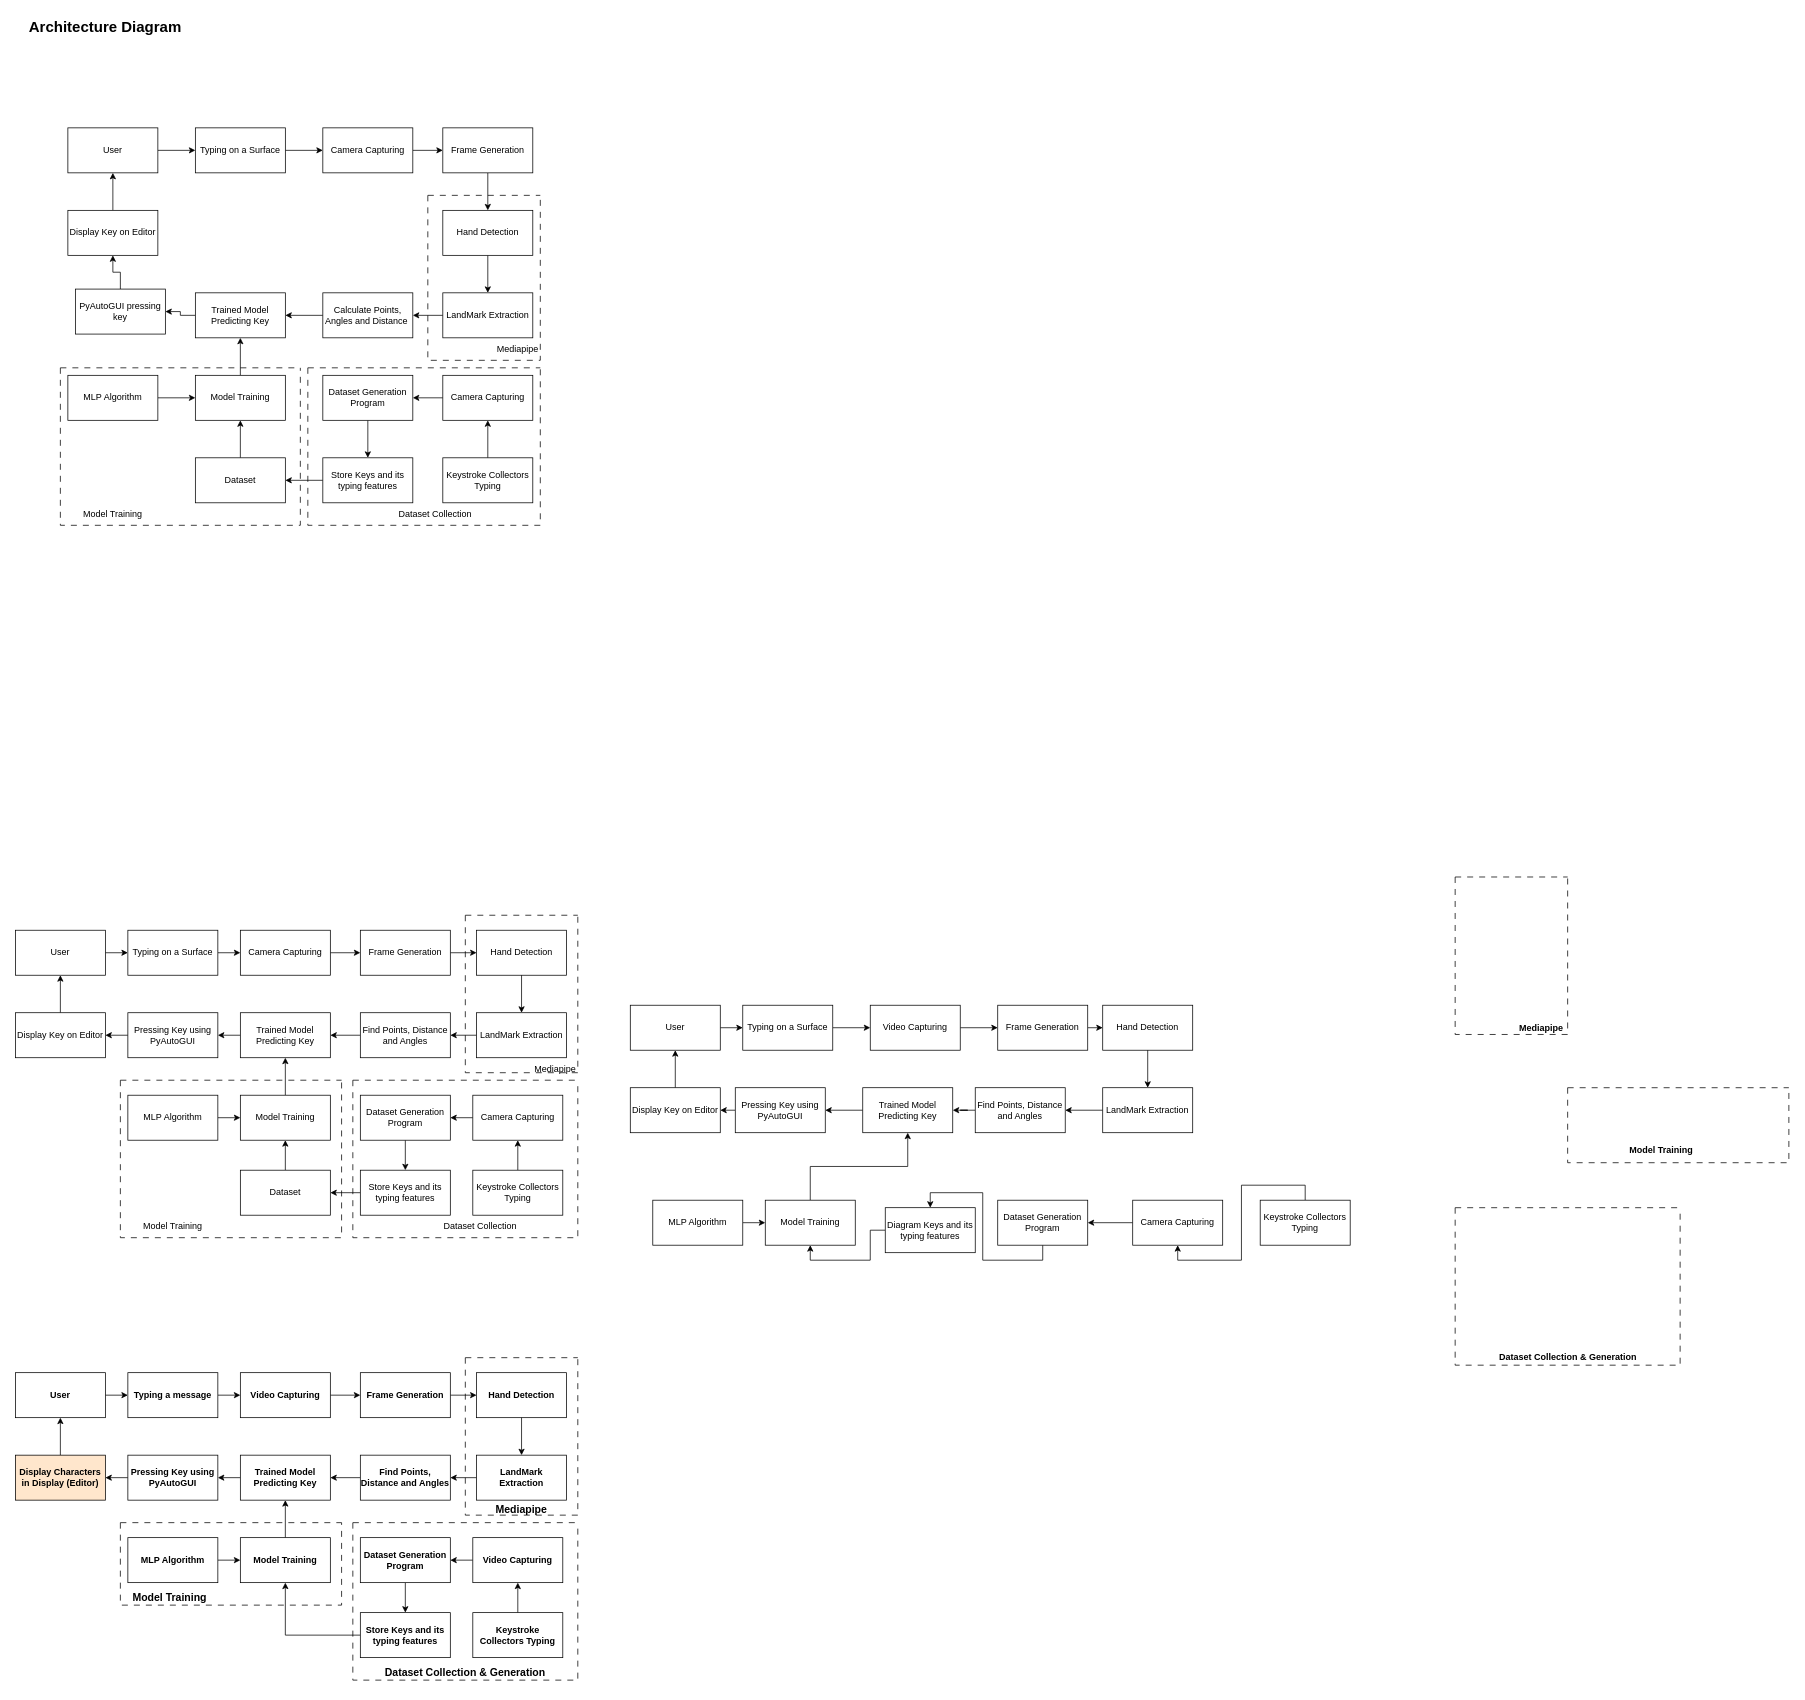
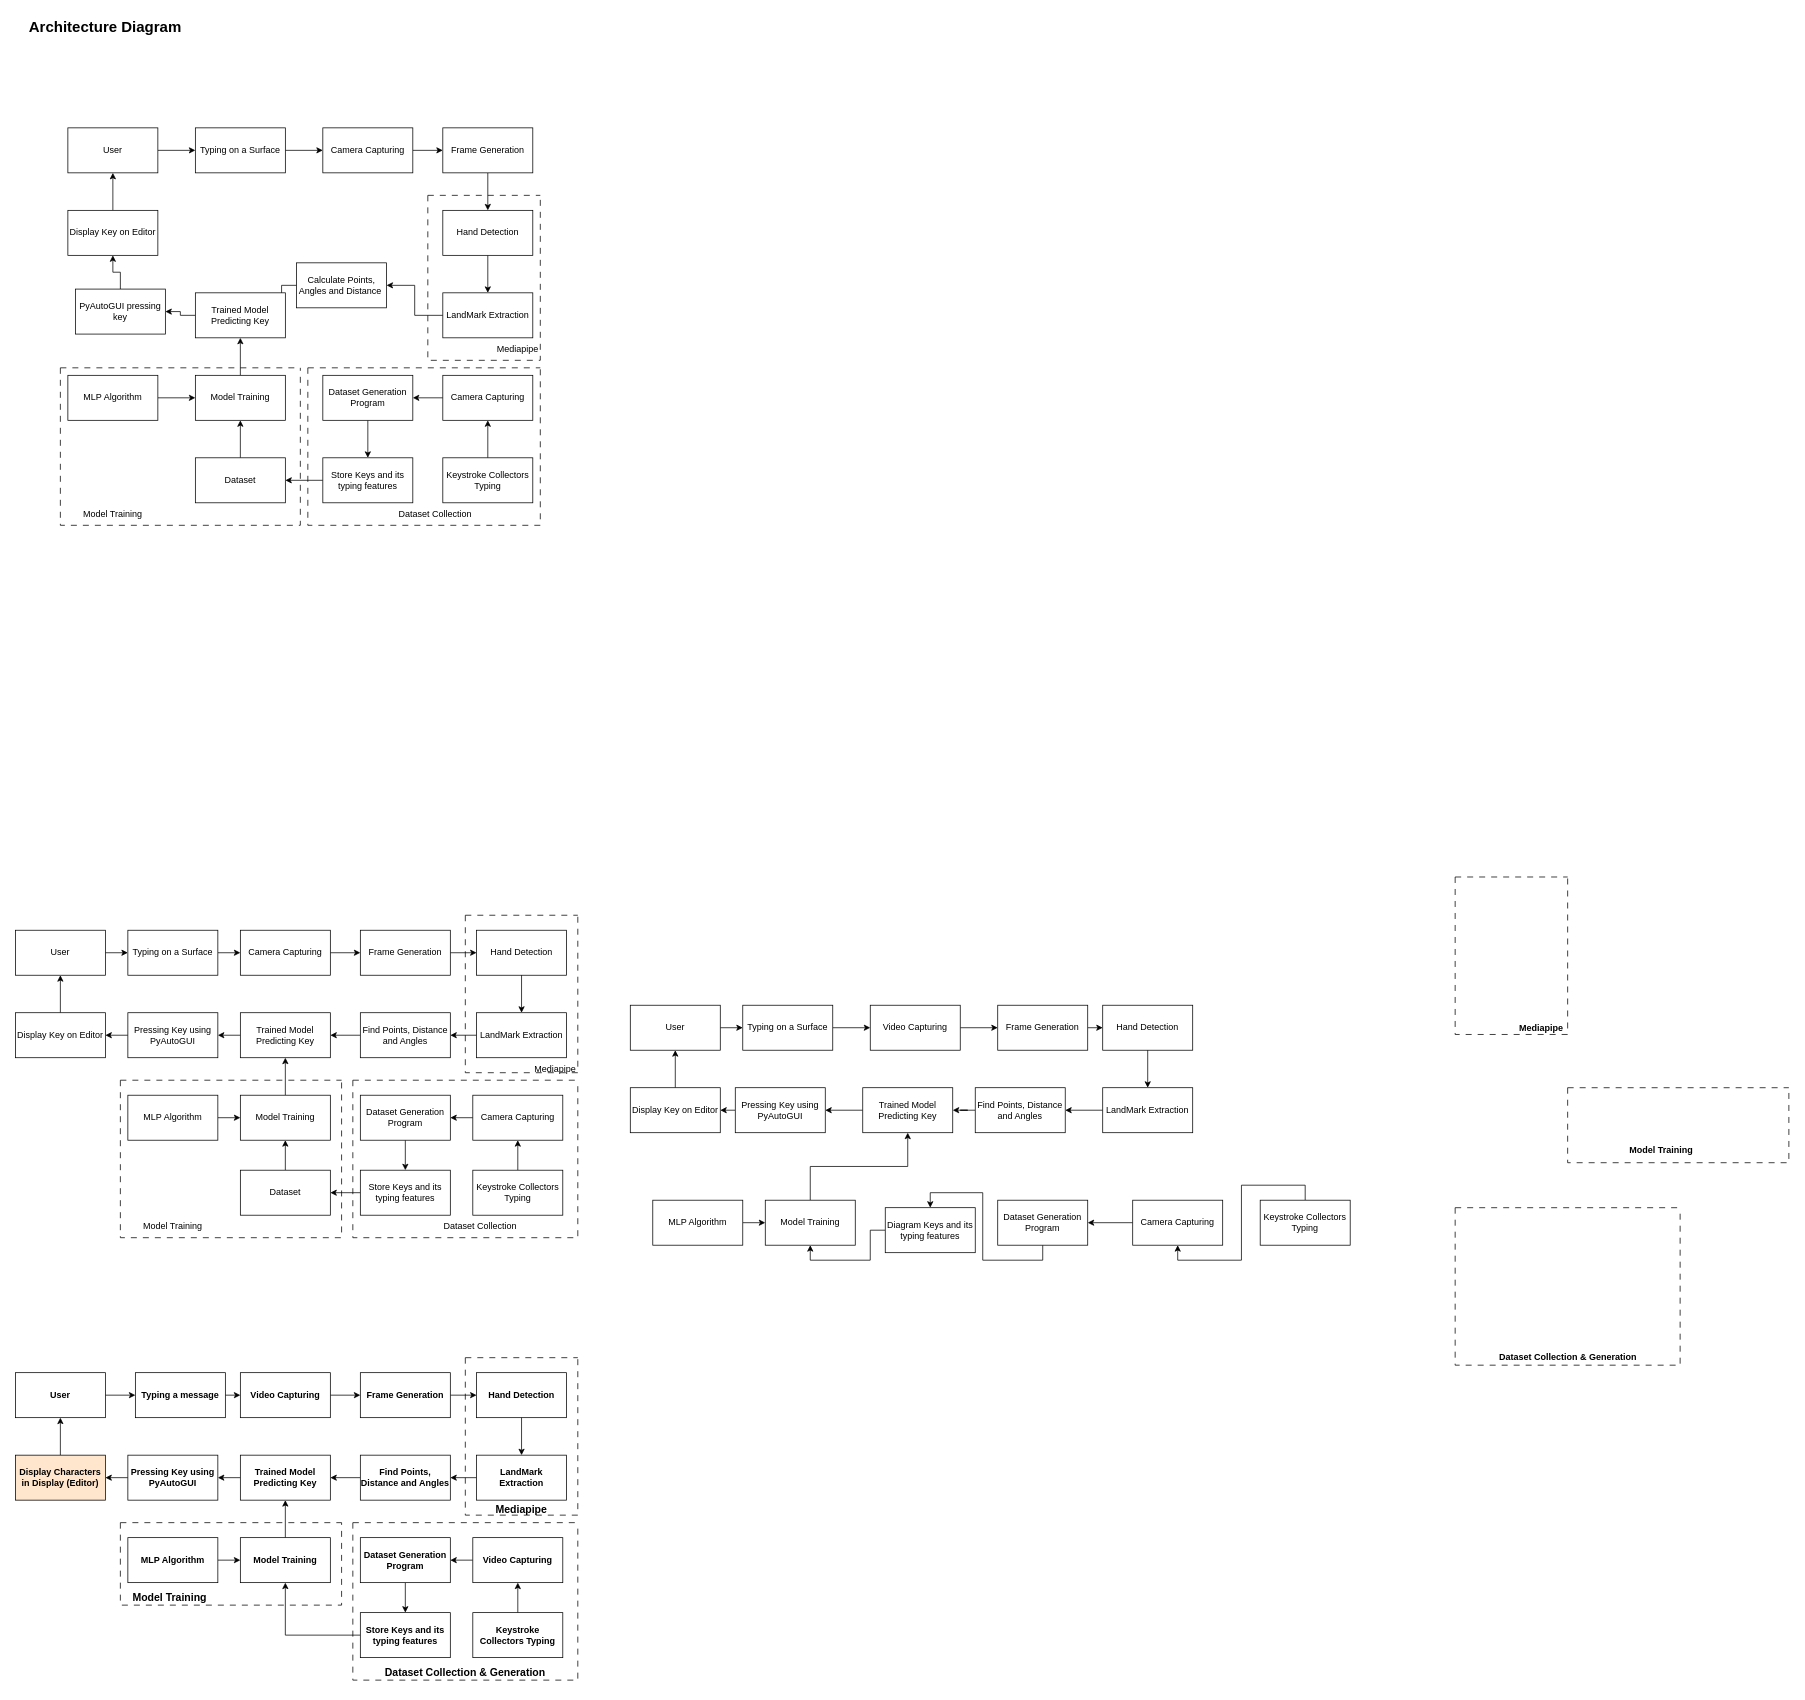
node "Calculate Points, Angles and Distance": moved (368, 315) -> (342, 285)
node "Typing a message": moved (173, 1395) -> (180, 1395)
